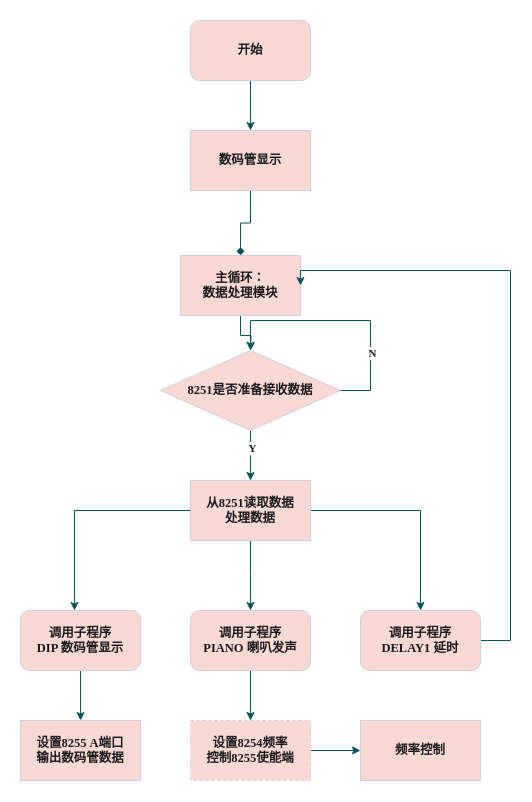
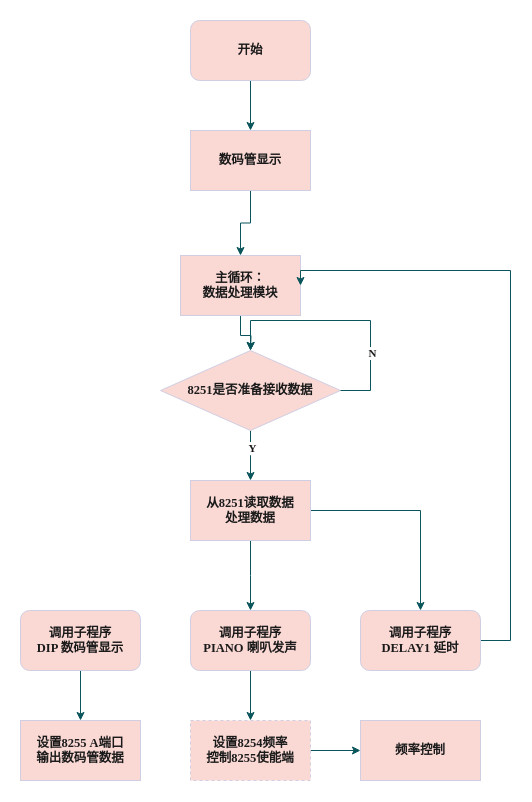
edge "数码管显示" -> "主循环：数据处理模块": arrowhead diamond -> classic
edge "从8251读取数据处理数据" -> "调用子程序DIP 数码管显示": removed
